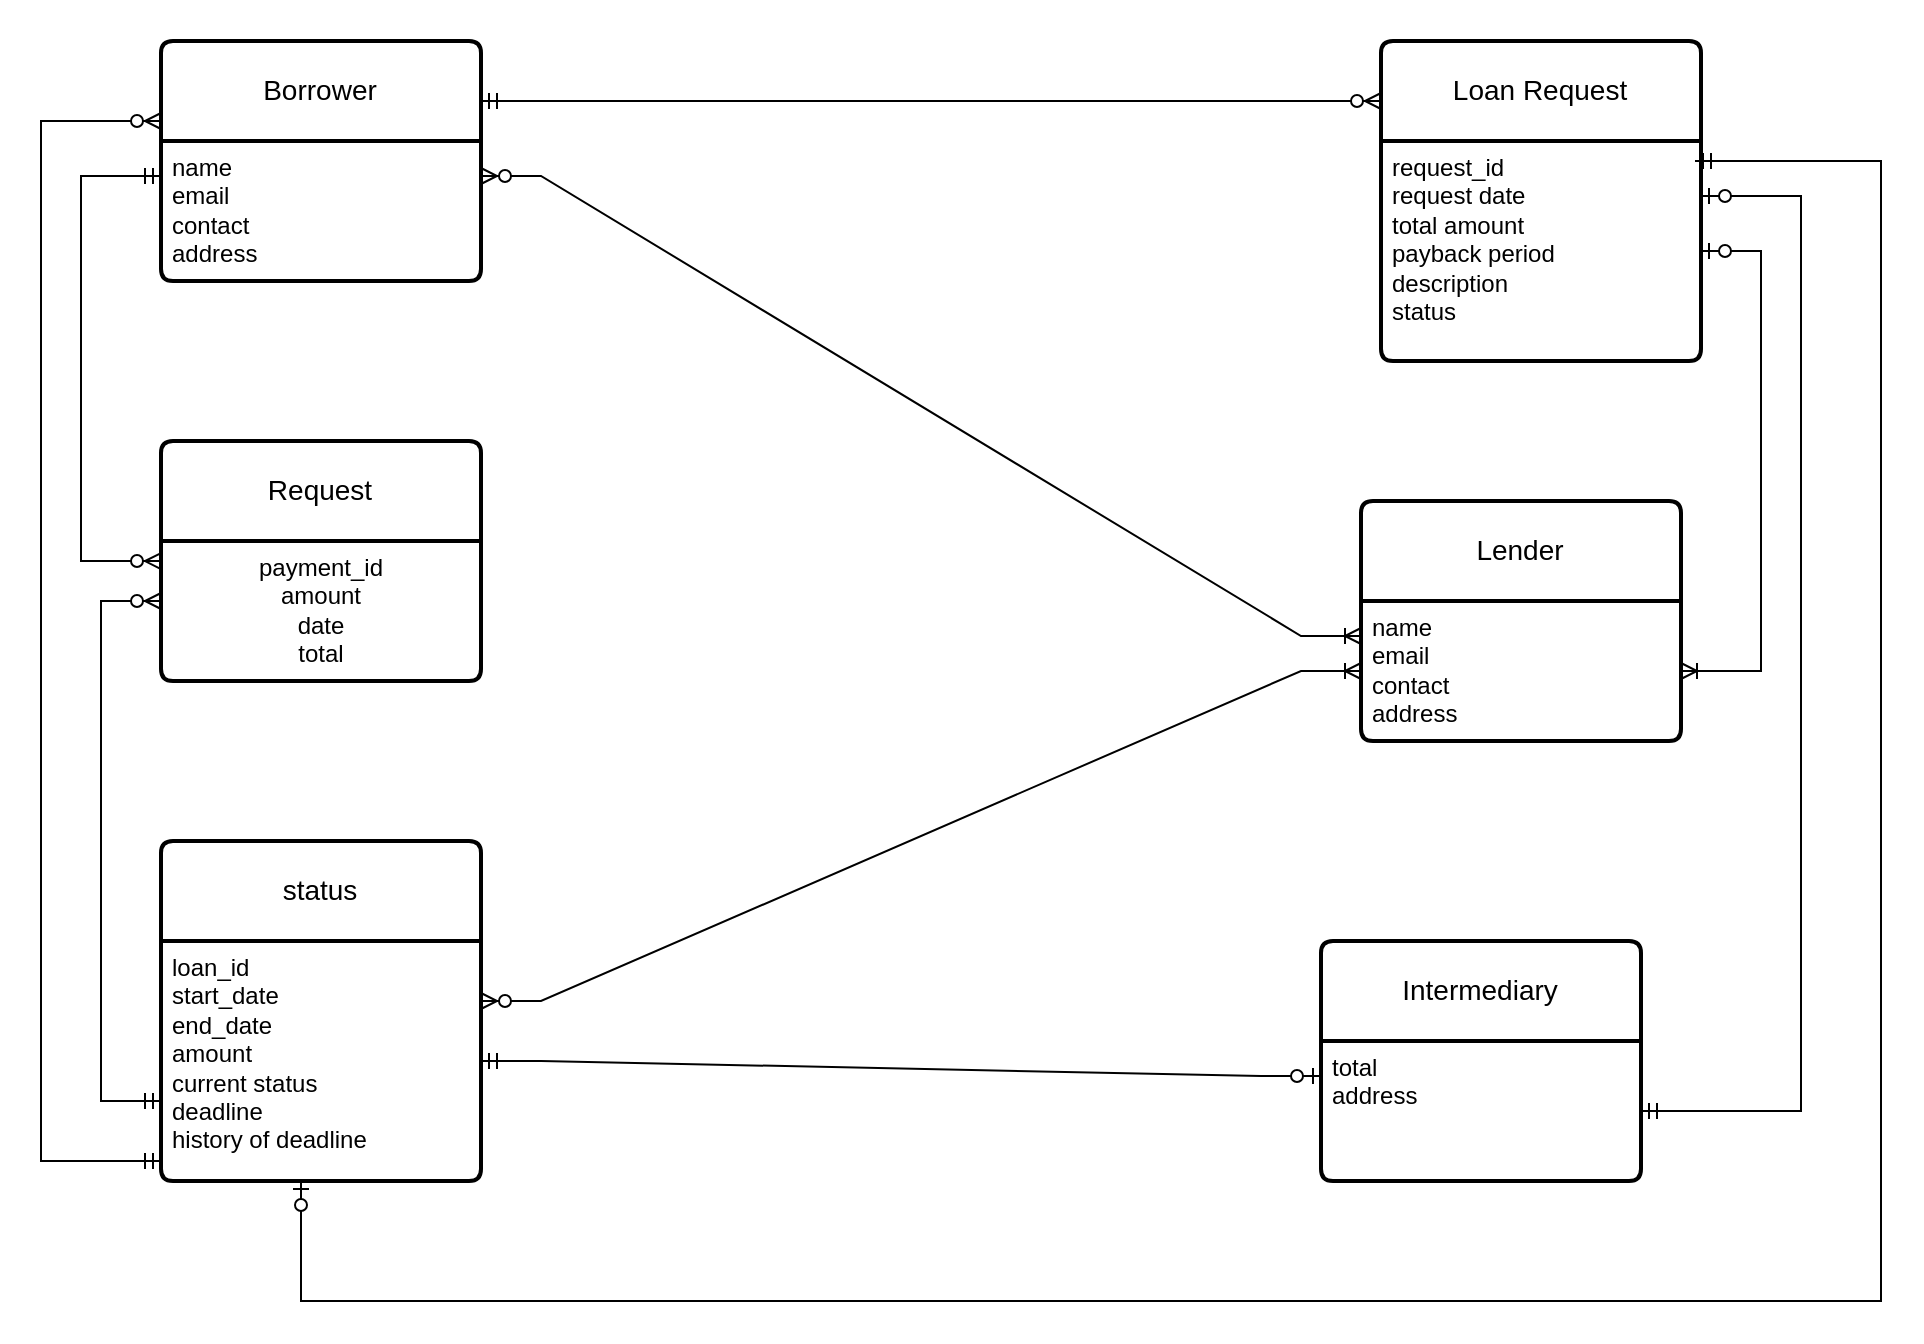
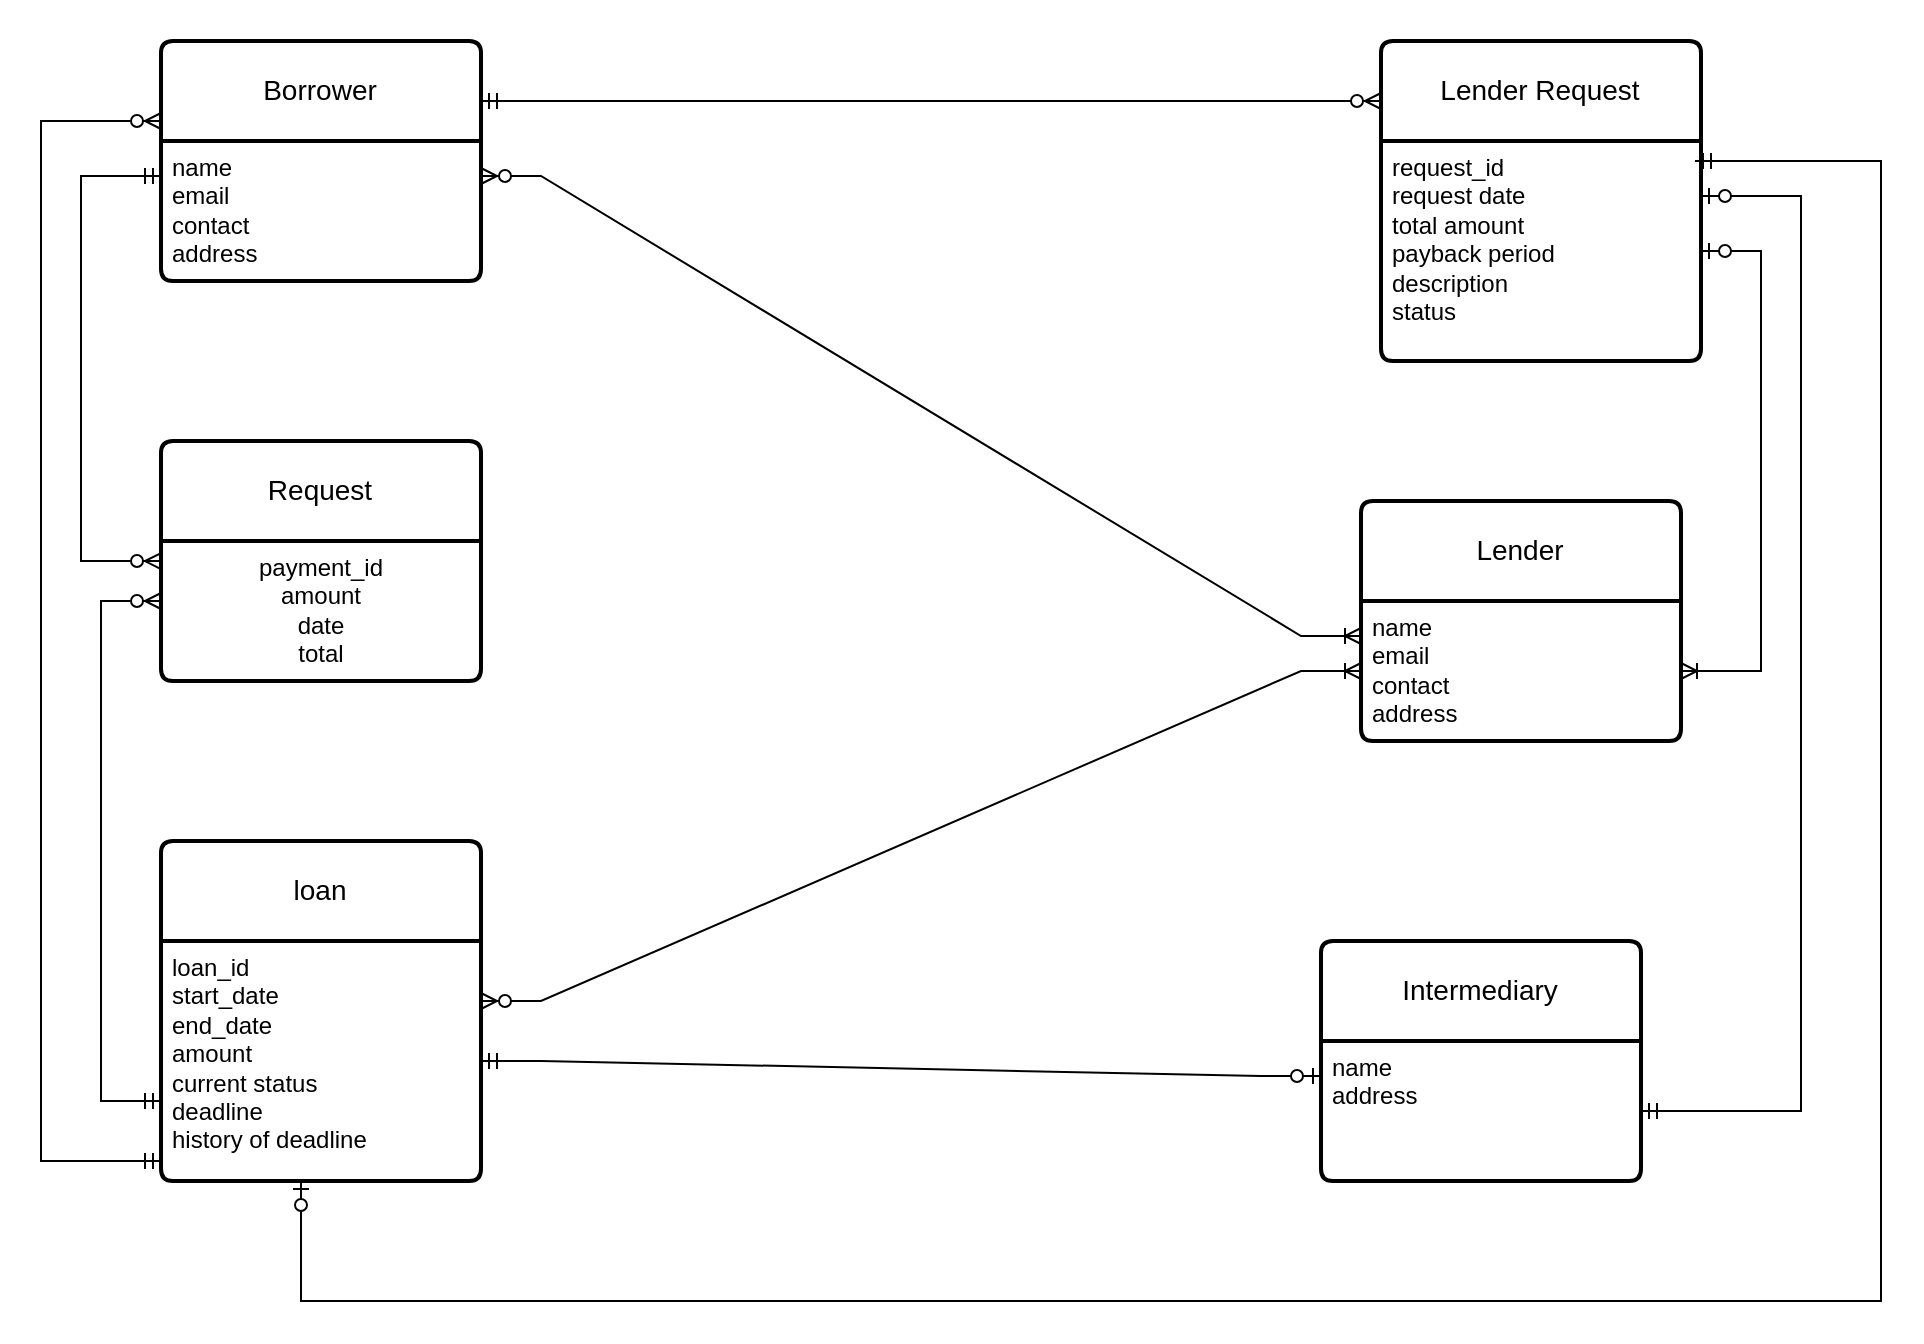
node "Loan Request": label "Loan Request" -> "Lender Request"
node "status": label "status" -> "loan"
node "total address": label "total address" -> "name address"
